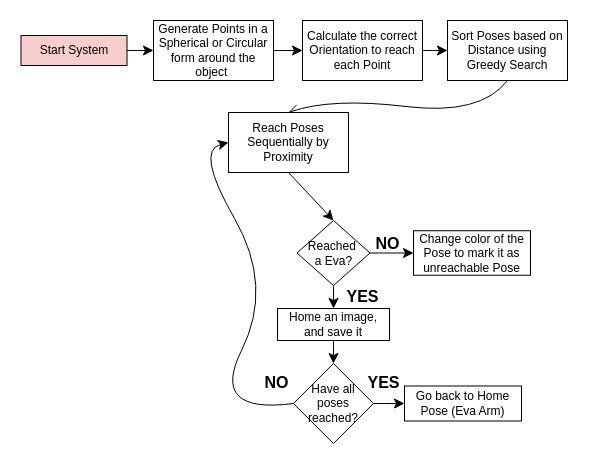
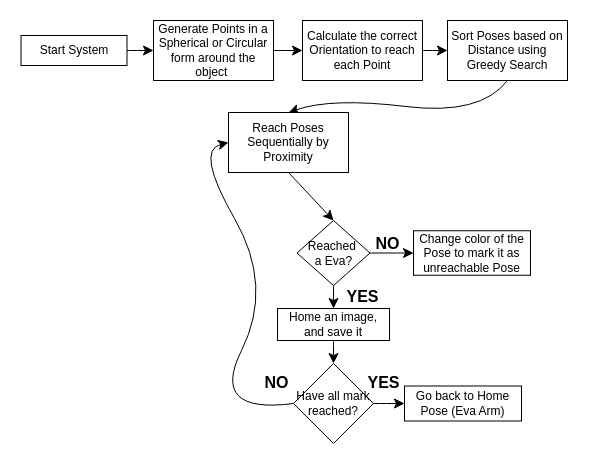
node "Start System": fillcolor #f8cecc -> #ffffff
edge "Sort Poses based on Distance using Greedy Search" -> "Reach Poses Sequentially by Proximity": arrowhead open -> classic
node "Have all poses reached?": label "Have all poses reached?" -> "Have all mark reached?"
